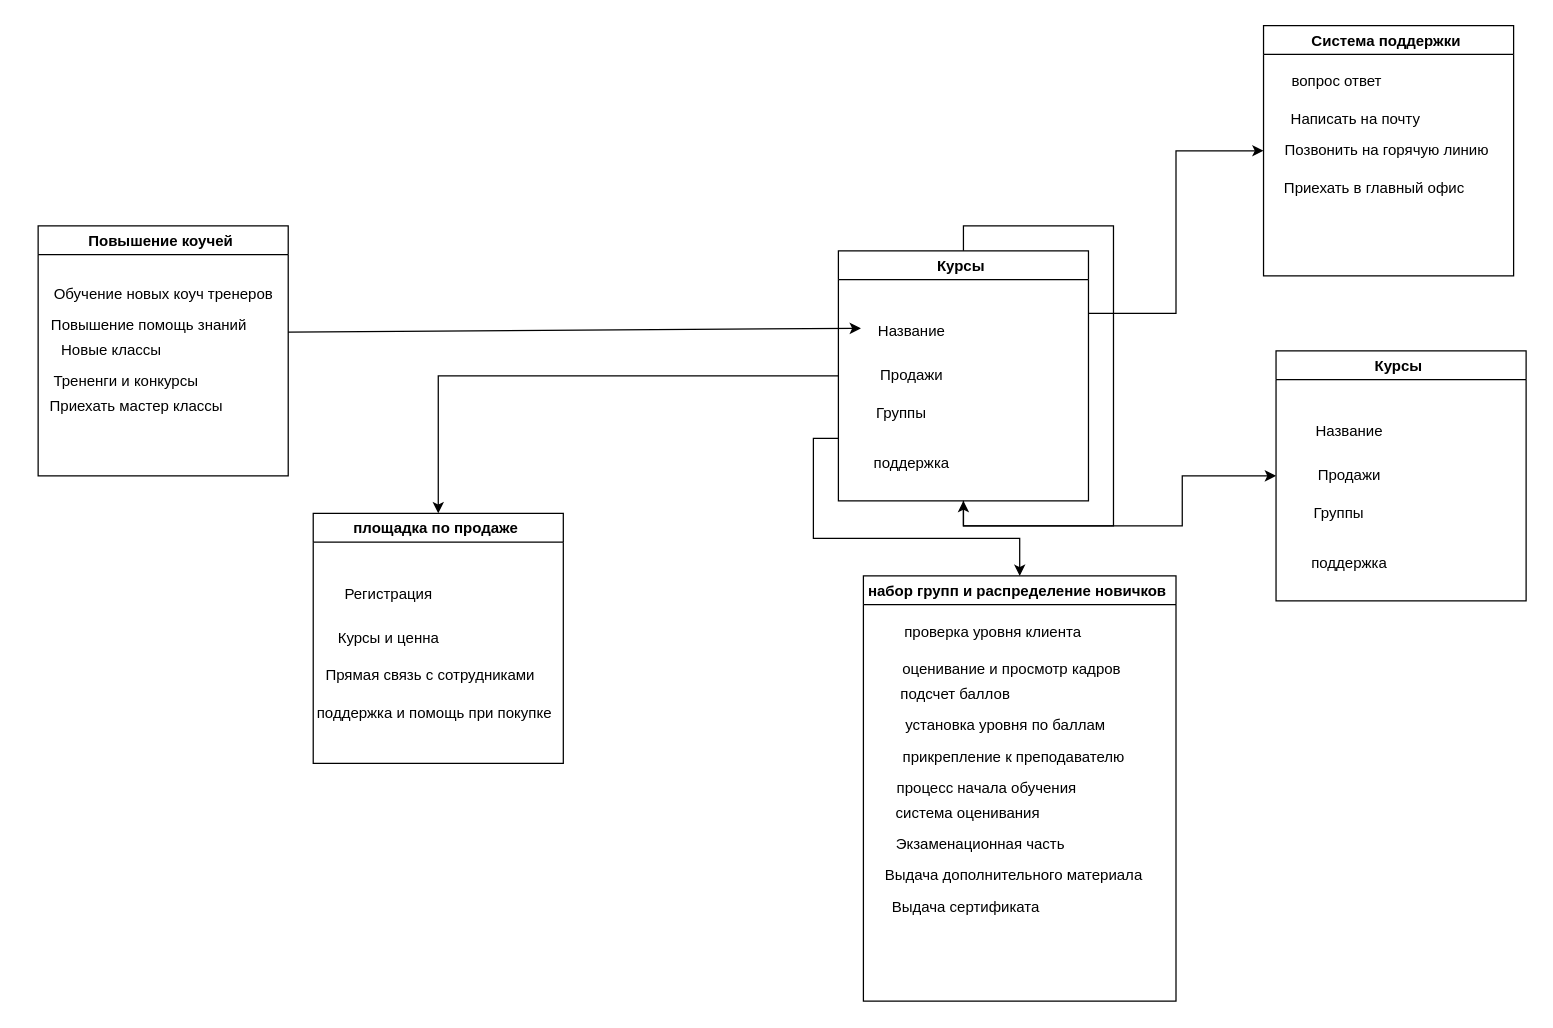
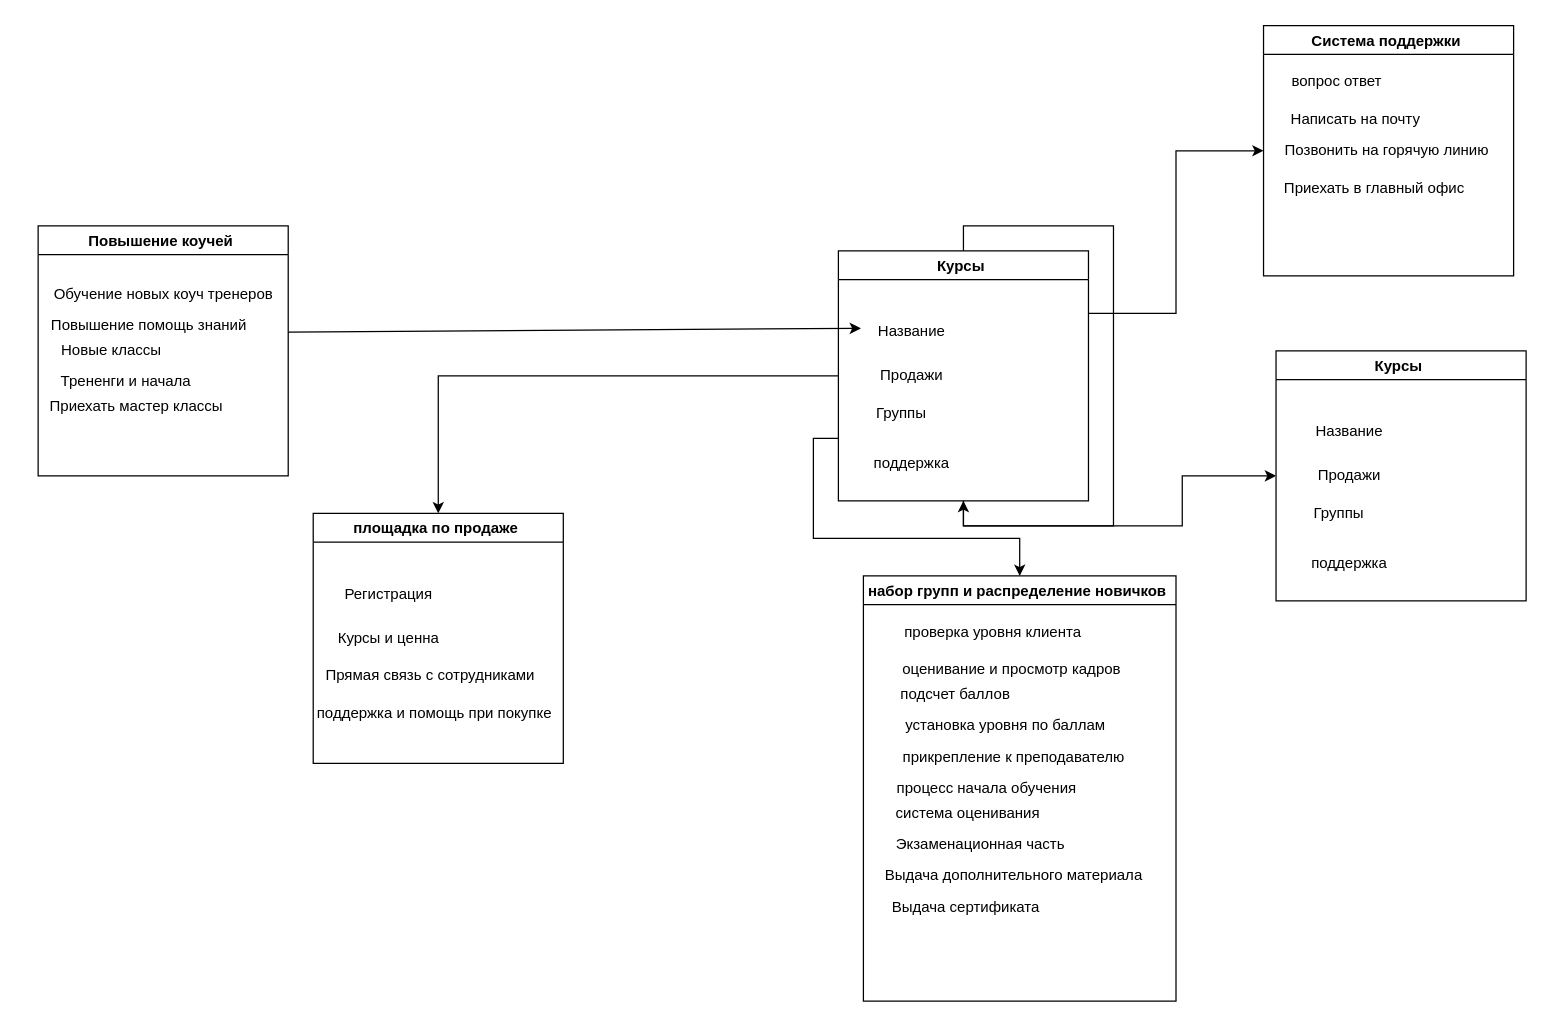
node "Трененги и конкурсы": label "Трененги и конкурсы" -> "Трененги и начала"
